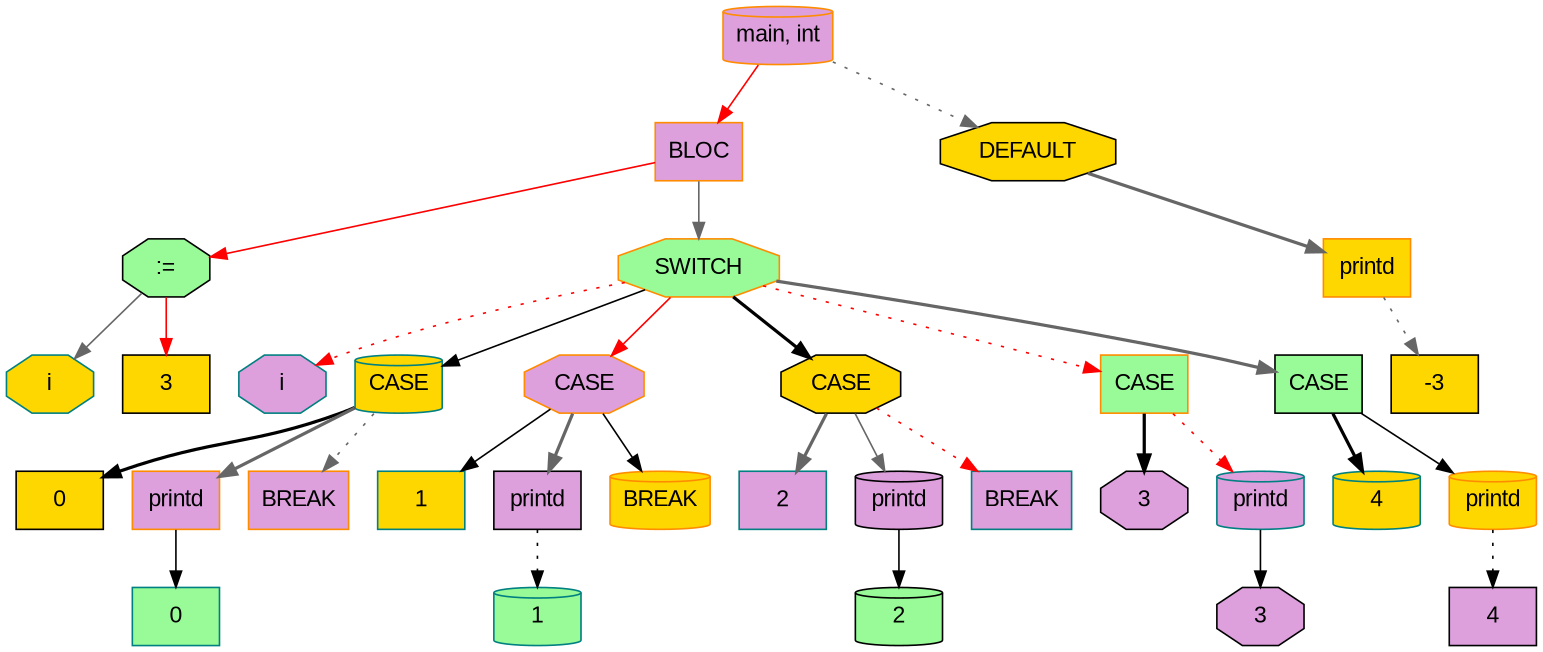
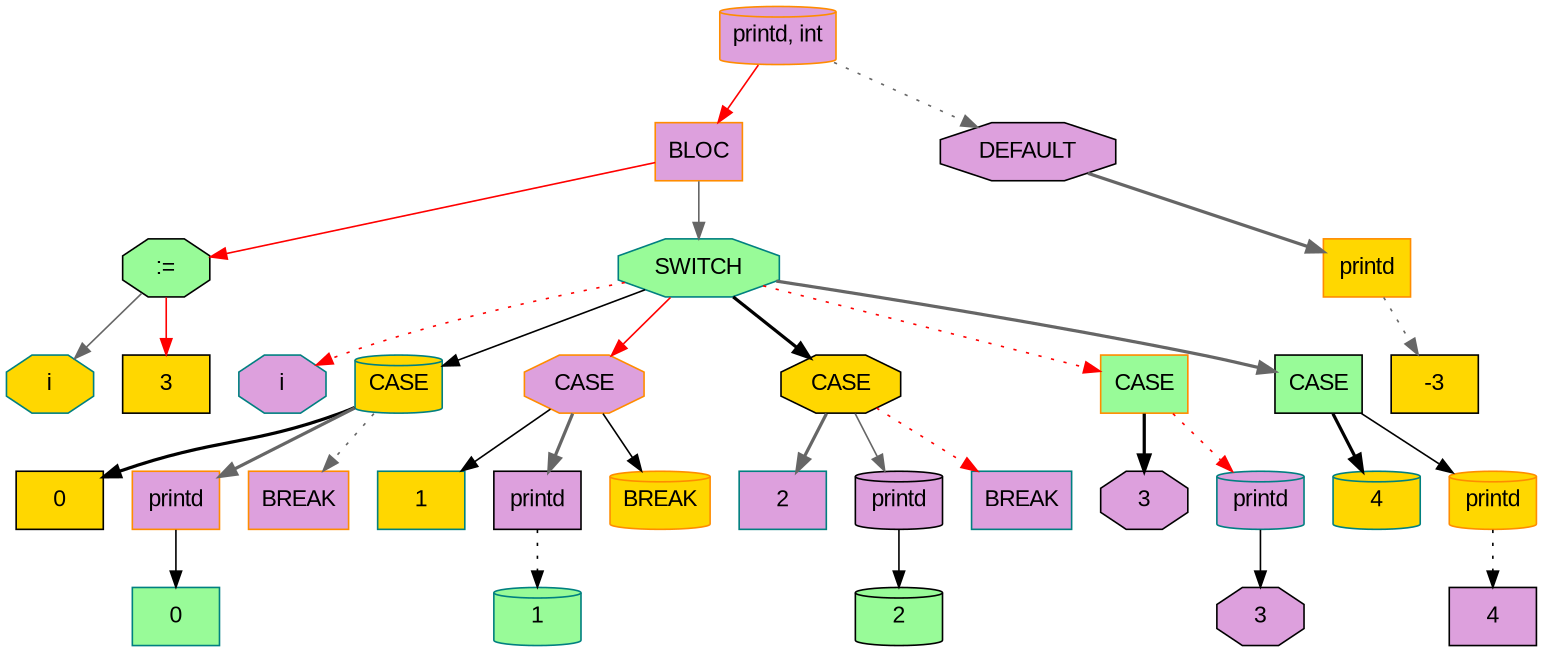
node "main, int": label "main, int" -> "printd, int"
node "DEFAULT": fillcolor gold -> plum
node "SWITCH": color darkorange -> teal
